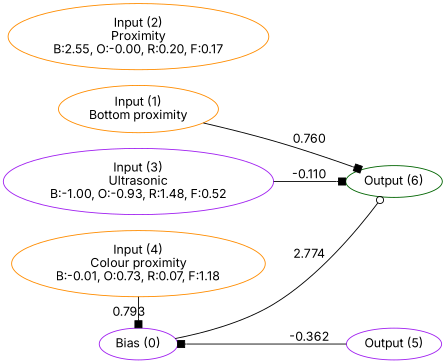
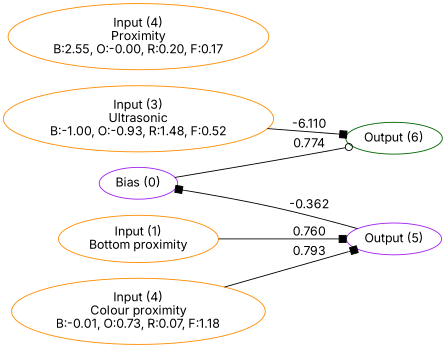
node "Input (2) Proximity B:2.55, O:-0.00, R:0.20, F:0.17": label "Input (2) Proximity B:2.55, O:-0.00, R:0.20, F:0.17" -> "Input (4) Proximity B:2.55, O:-0.00, R:0.20, F:0.17"
edge "Input (1) Bottom proximity" -> "Output (6)": now "Input (1) Bottom proximity" -> "Output (5)"
edge "Input (3) Ultrasonic B:-1.00, O:-0.93, R:1.48, F:0.52" -> "Output (6)": label "-0.110" -> "-6.110"
node "Input (3) Ultrasonic B:-1.00, O:-0.93, R:1.48, F:0.52": color purple -> darkorange
edge "Bias (0)" -> "Output (6)": label "2.774" -> "0.774"
edge "Input (4) Colour proximity B:-0.01, O:0.73, R:0.07, F:1.18" -> "Bias (0)": now "Input (4) Colour proximity B:-0.01, O:0.73, R:0.07, F:1.18" -> "Output (5)"
